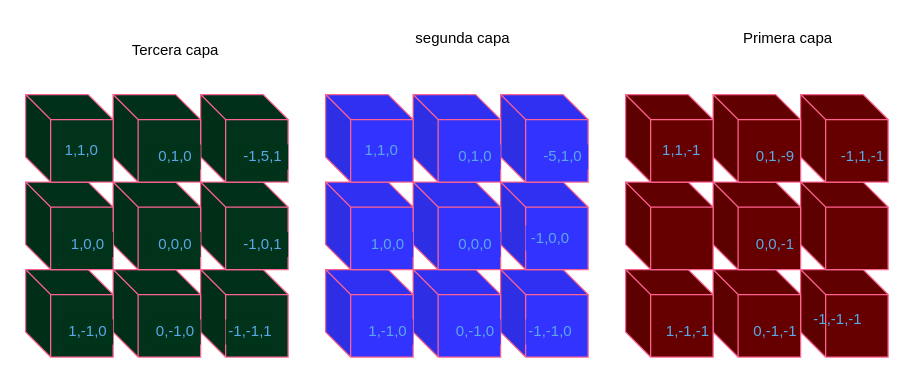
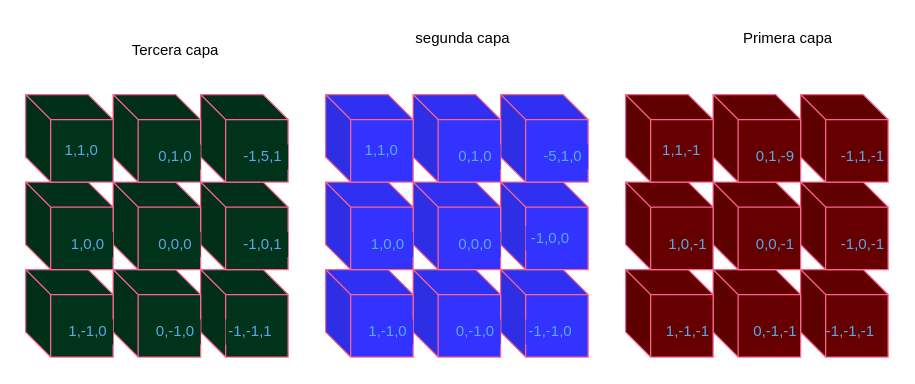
node "1,0,-1": added
node "-1,0,-1": added
node "-1,-1,-1": moved (838, 319) -> (851, 332)
